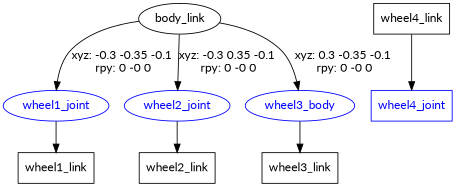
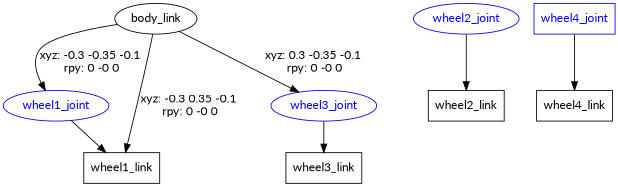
edge "body_link" -> "wheel2_joint": now "body_link" -> "wheel1_link"
edge "wheel4_link" -> "wheel4_joint": reversed
node "wheel3_body": label "wheel3_body" -> "wheel3_joint"
